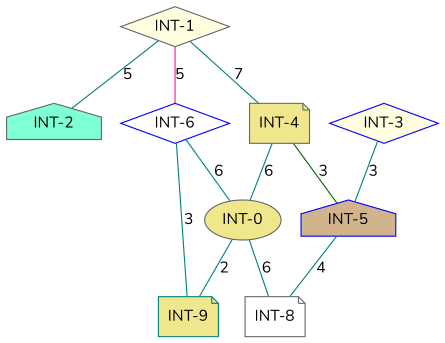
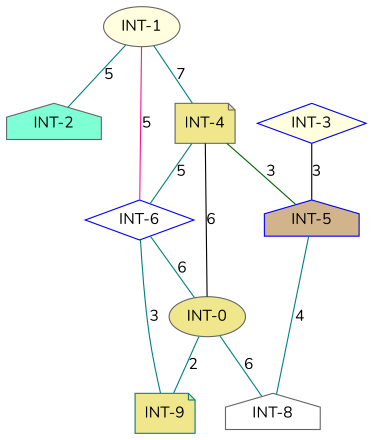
node "INT-1": shape diamond -> ellipse
edge "INT-4" -- "INT-0": color teal -> black
edge "INT-3" -- "INT-5": color teal -> black
edge "INT-4" -- "INT-6": added, label "5"
node "INT-8": shape note -> house
